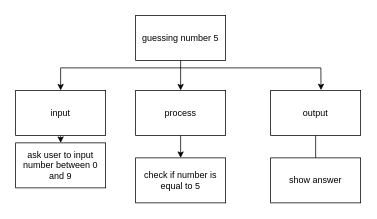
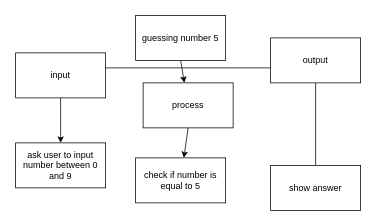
node "input": moved (60, 113) -> (60, 75)
node "process": moved (180, 113) -> (188, 105)
node "output": moved (315, 113) -> (315, 60)
node "show answer": moved (315, 180) -> (315, 188)
